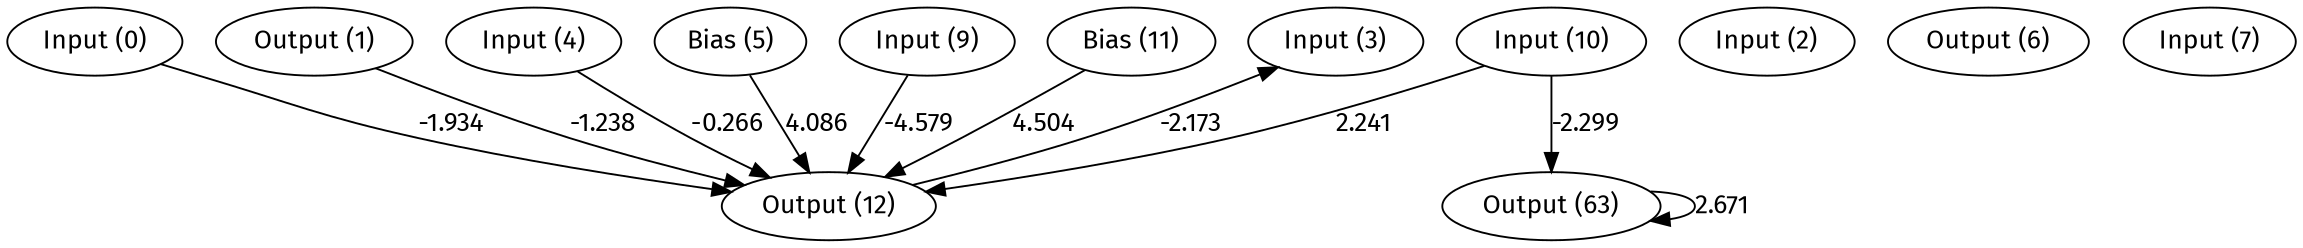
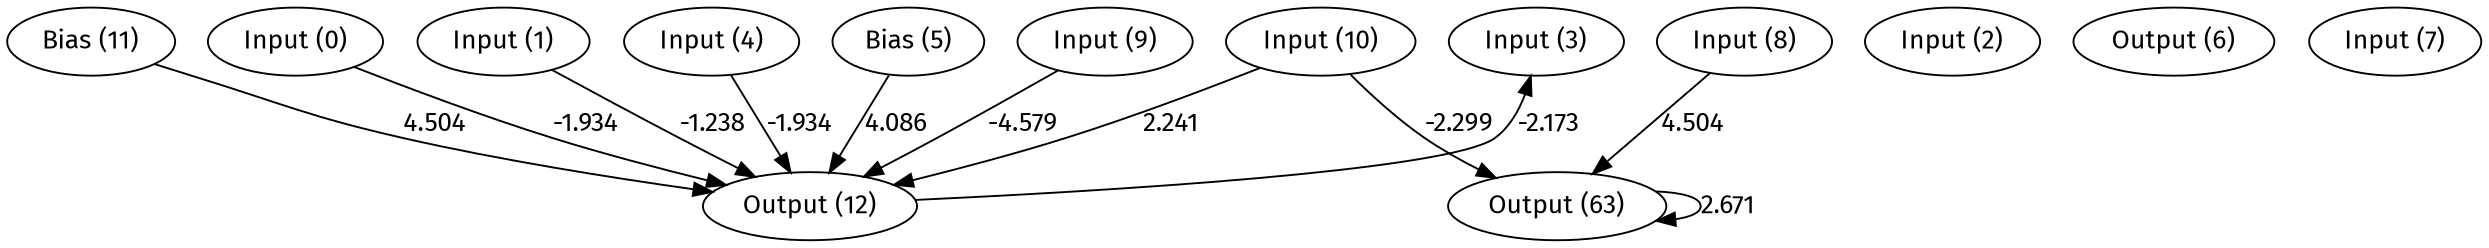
node "Output (1)": label "Output (1)" -> "Input (1)"
node "Input (8)": added
edge "Input (4)" -> "Output (12)": label "-0.266" -> "-1.934"
